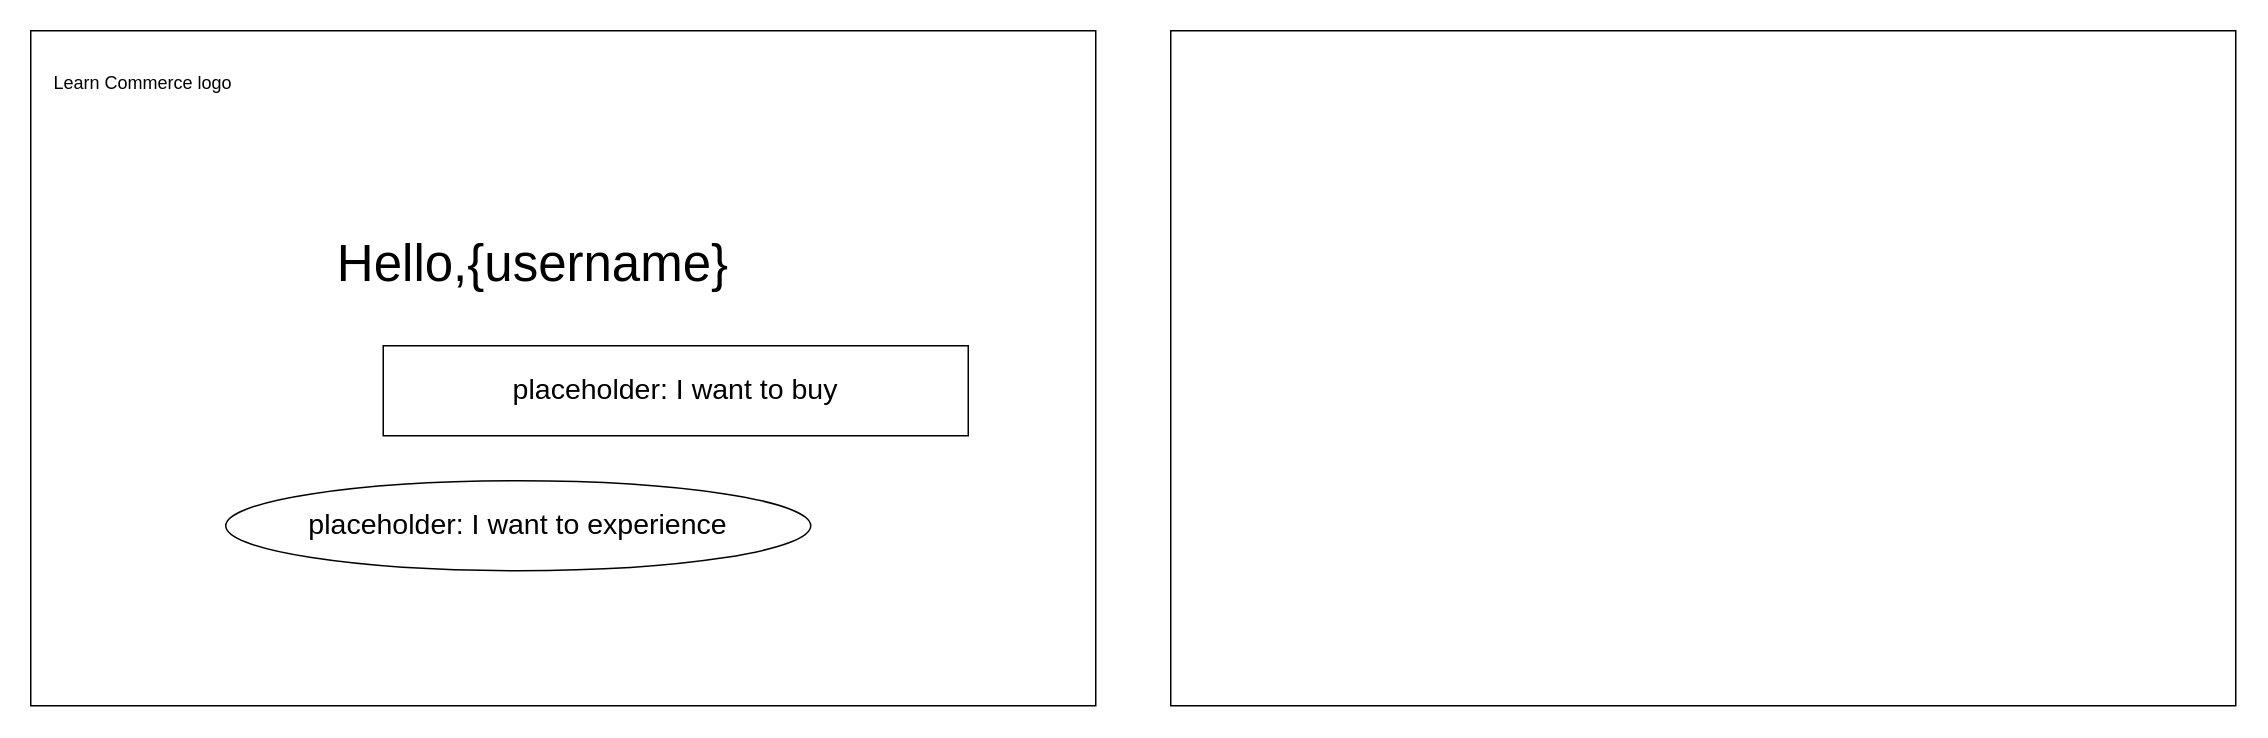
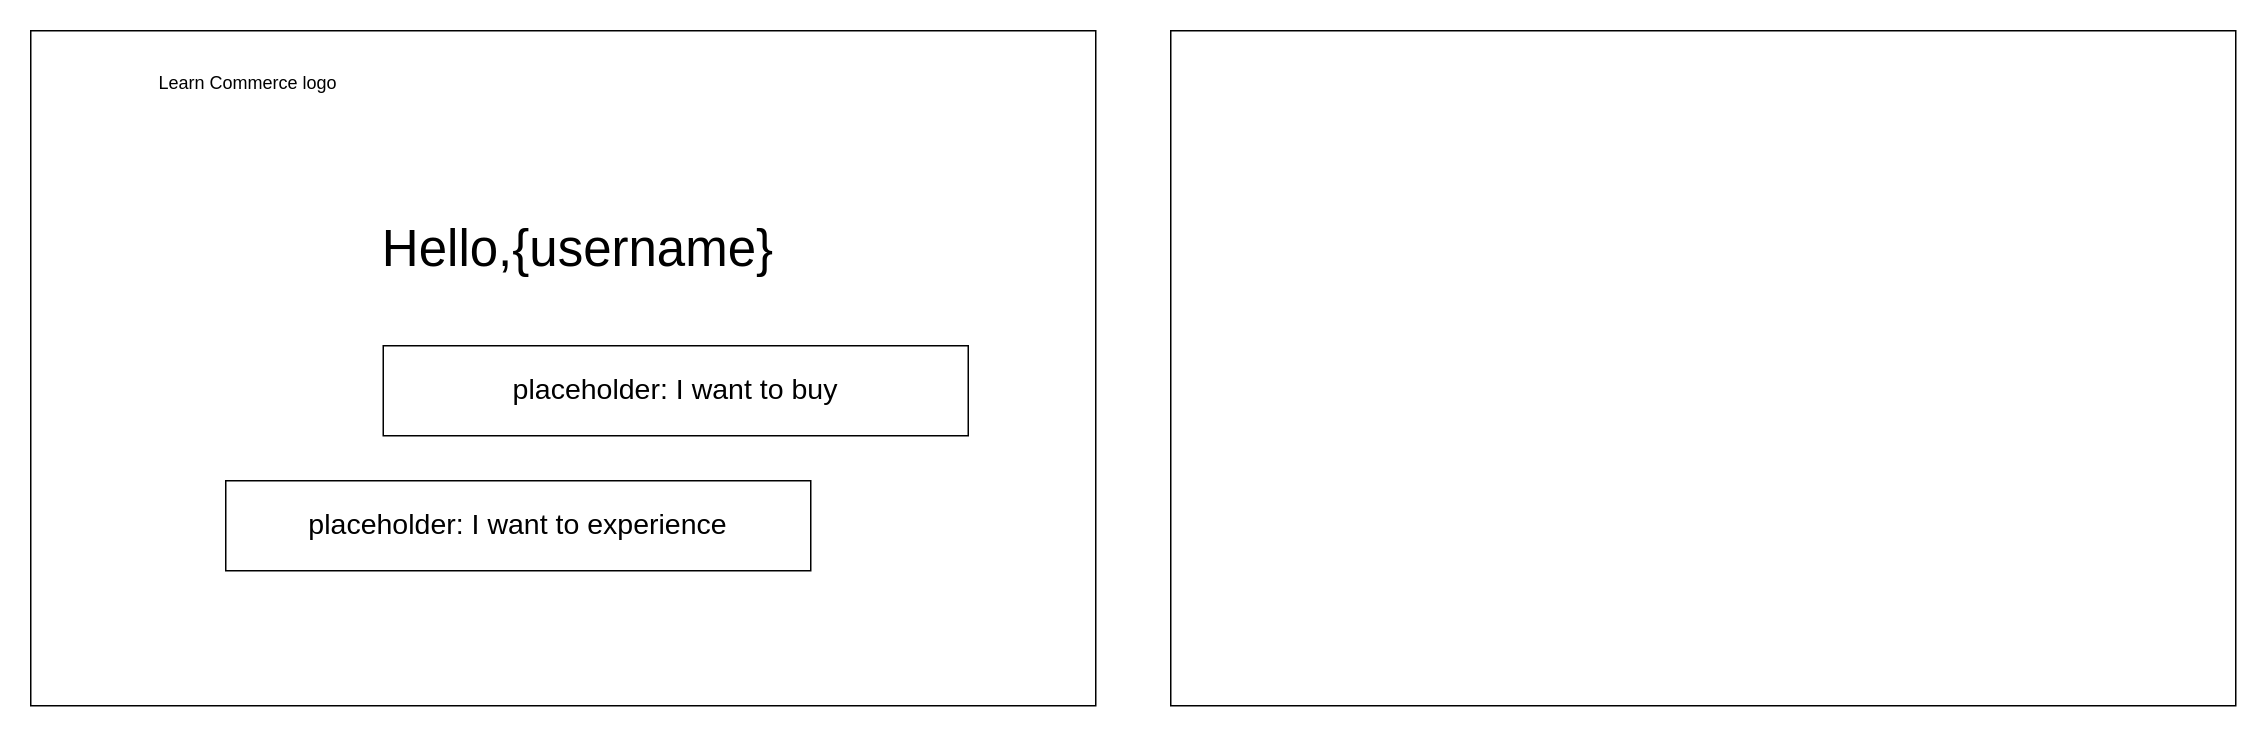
node "Learn Commerce logo": moved (143, 83) -> (248, 83)
node "Hello,{username}": moved (533, 263) -> (578, 248)
node "placeholder: I want to experience": shape ellipse -> rectangle
